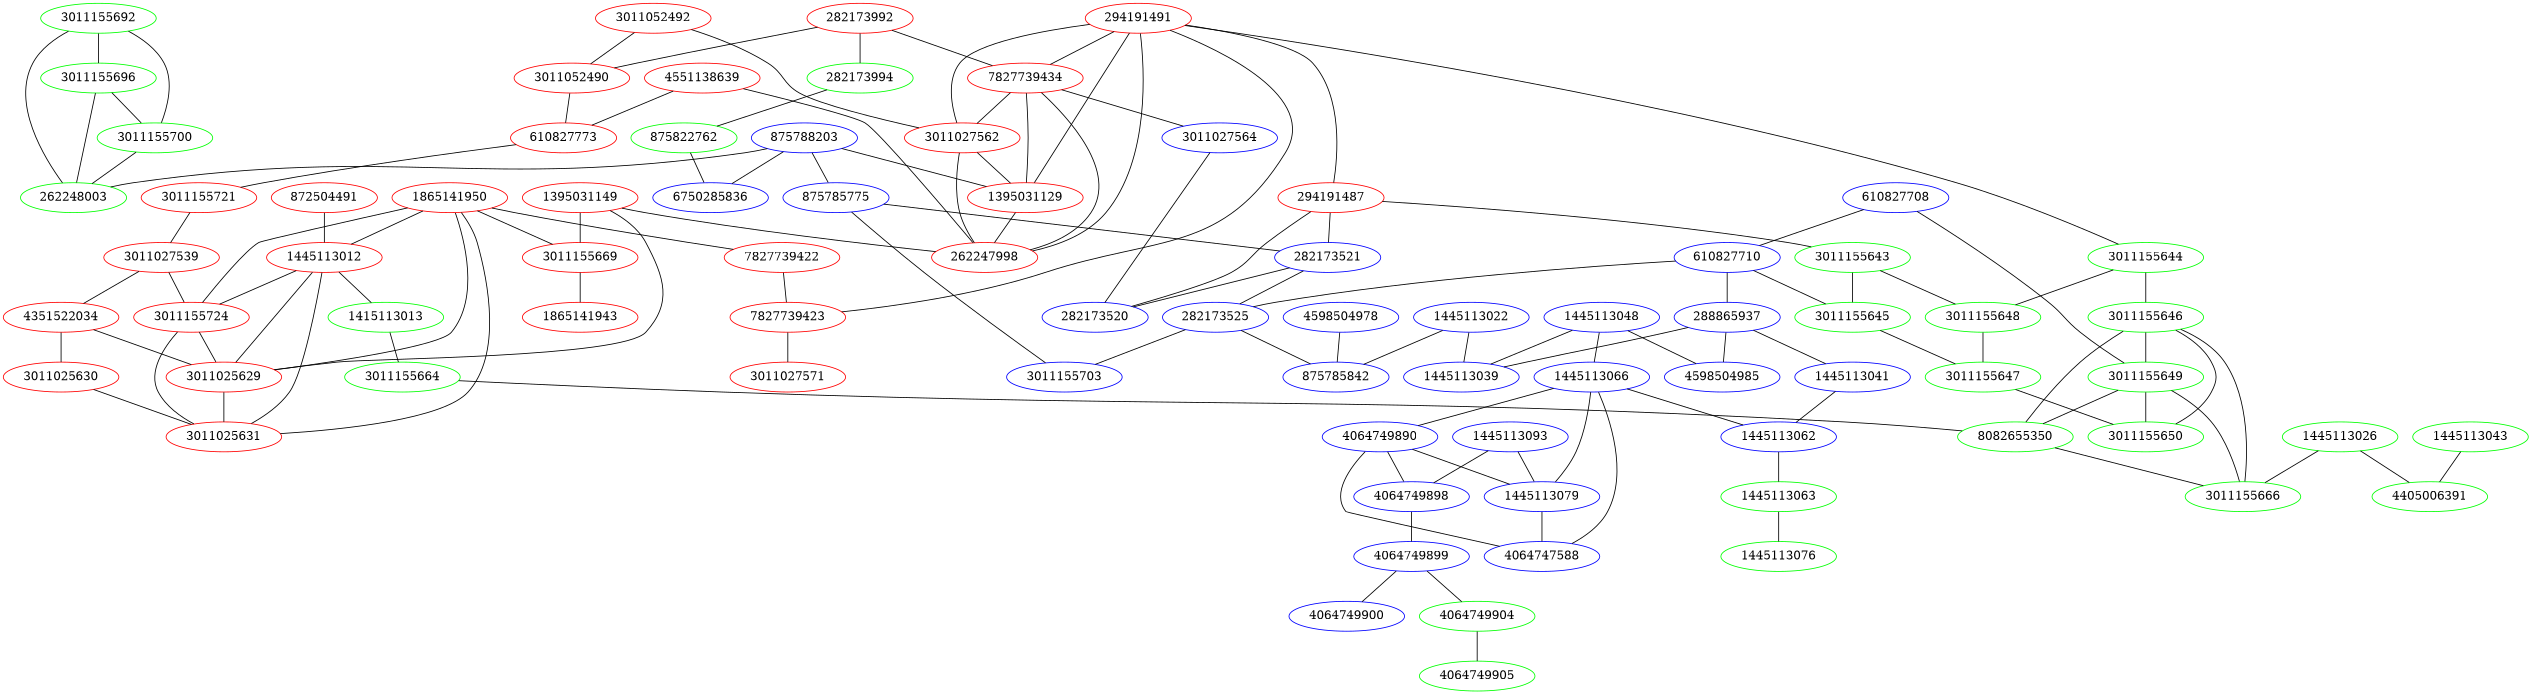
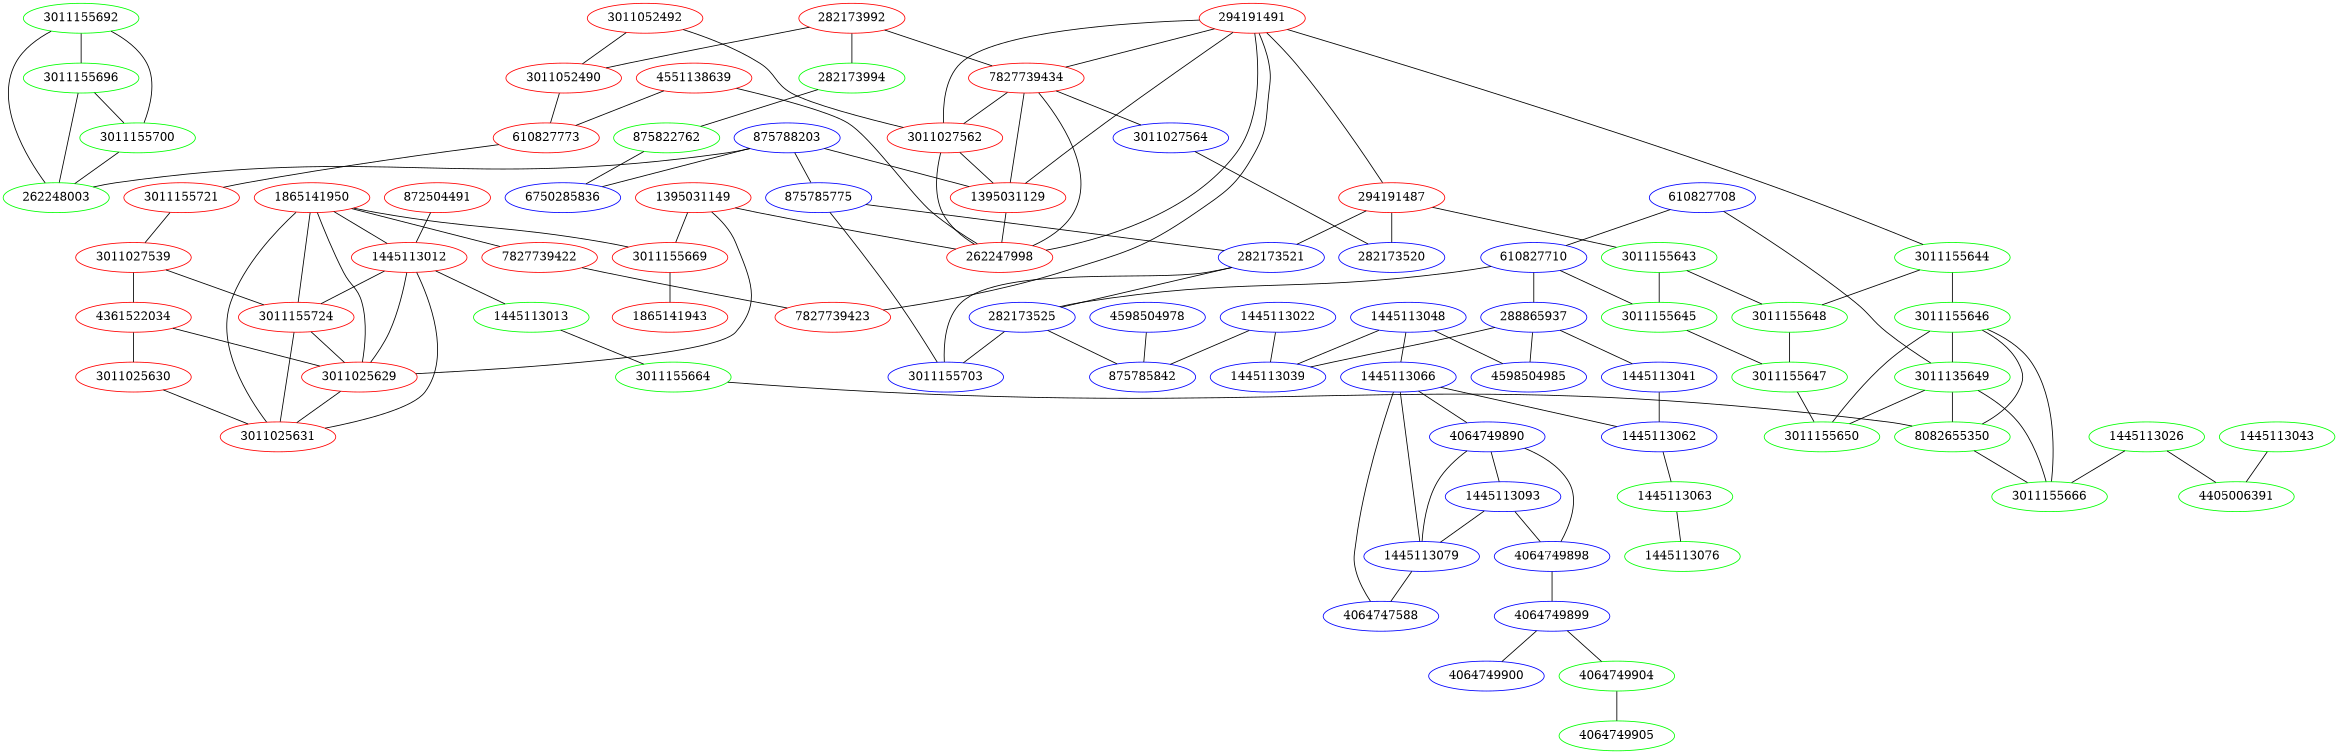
edge "282173521" -- "282173520": now "282173521" -- "3011155703"
node "4351522034": label "4351522034" -> "4361522034"
node "1415113013": label "1415113013" -> "1445113013"
node "3011027571": removed
node "3011155649": label "3011155649" -> "3011135649"
edge "4064749890" -- "4064747588": now "4064749890" -- "1445113093"
